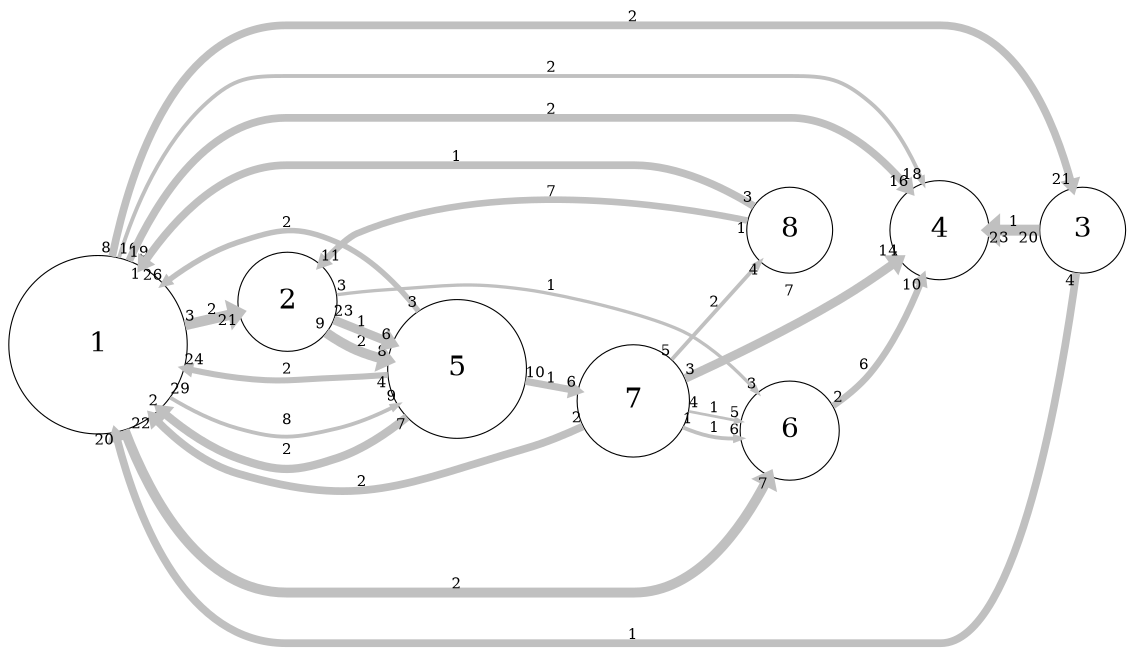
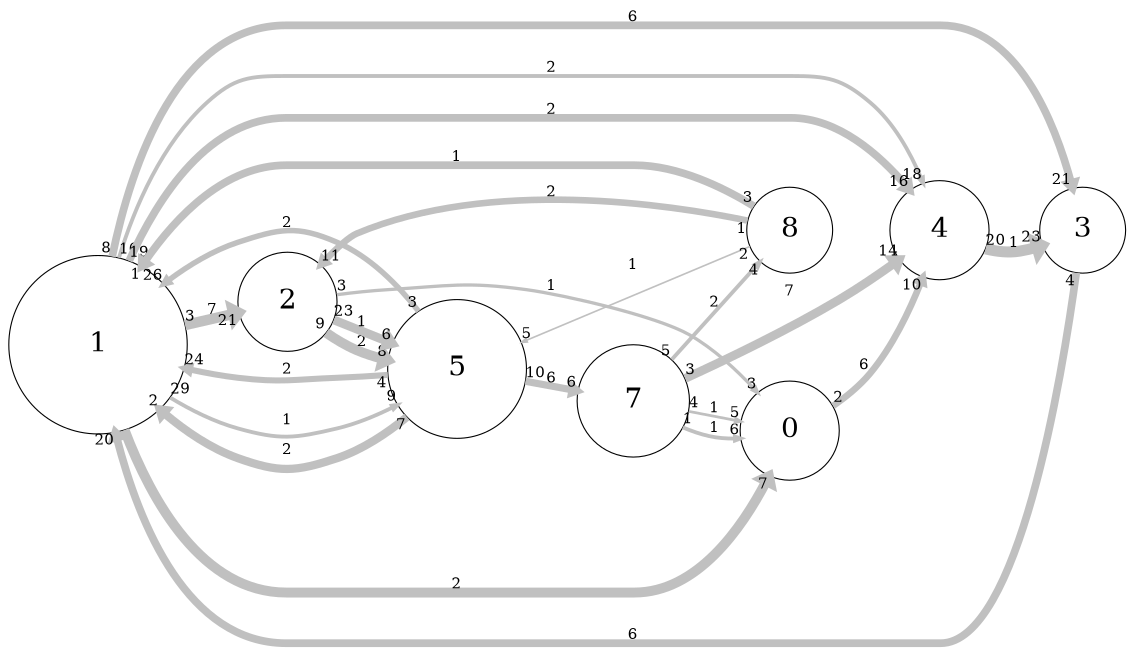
edge "1" -> "3": label "2" -> "6"
edge "8" -> "2": label "7" -> "2"
edge "3" -> "4": reversed
edge "8" -> "5": added, label "1"
edge "1" -> "2": label "2" -> "7"
edge "5" -> "7": label "1" -> "6"
edge "1" -> "5": label "8" -> "1"
node "6": label "6" -> "0"
edge "7" -> "1": removed, label "2"
edge "3" -> "1": label "1" -> "6"
